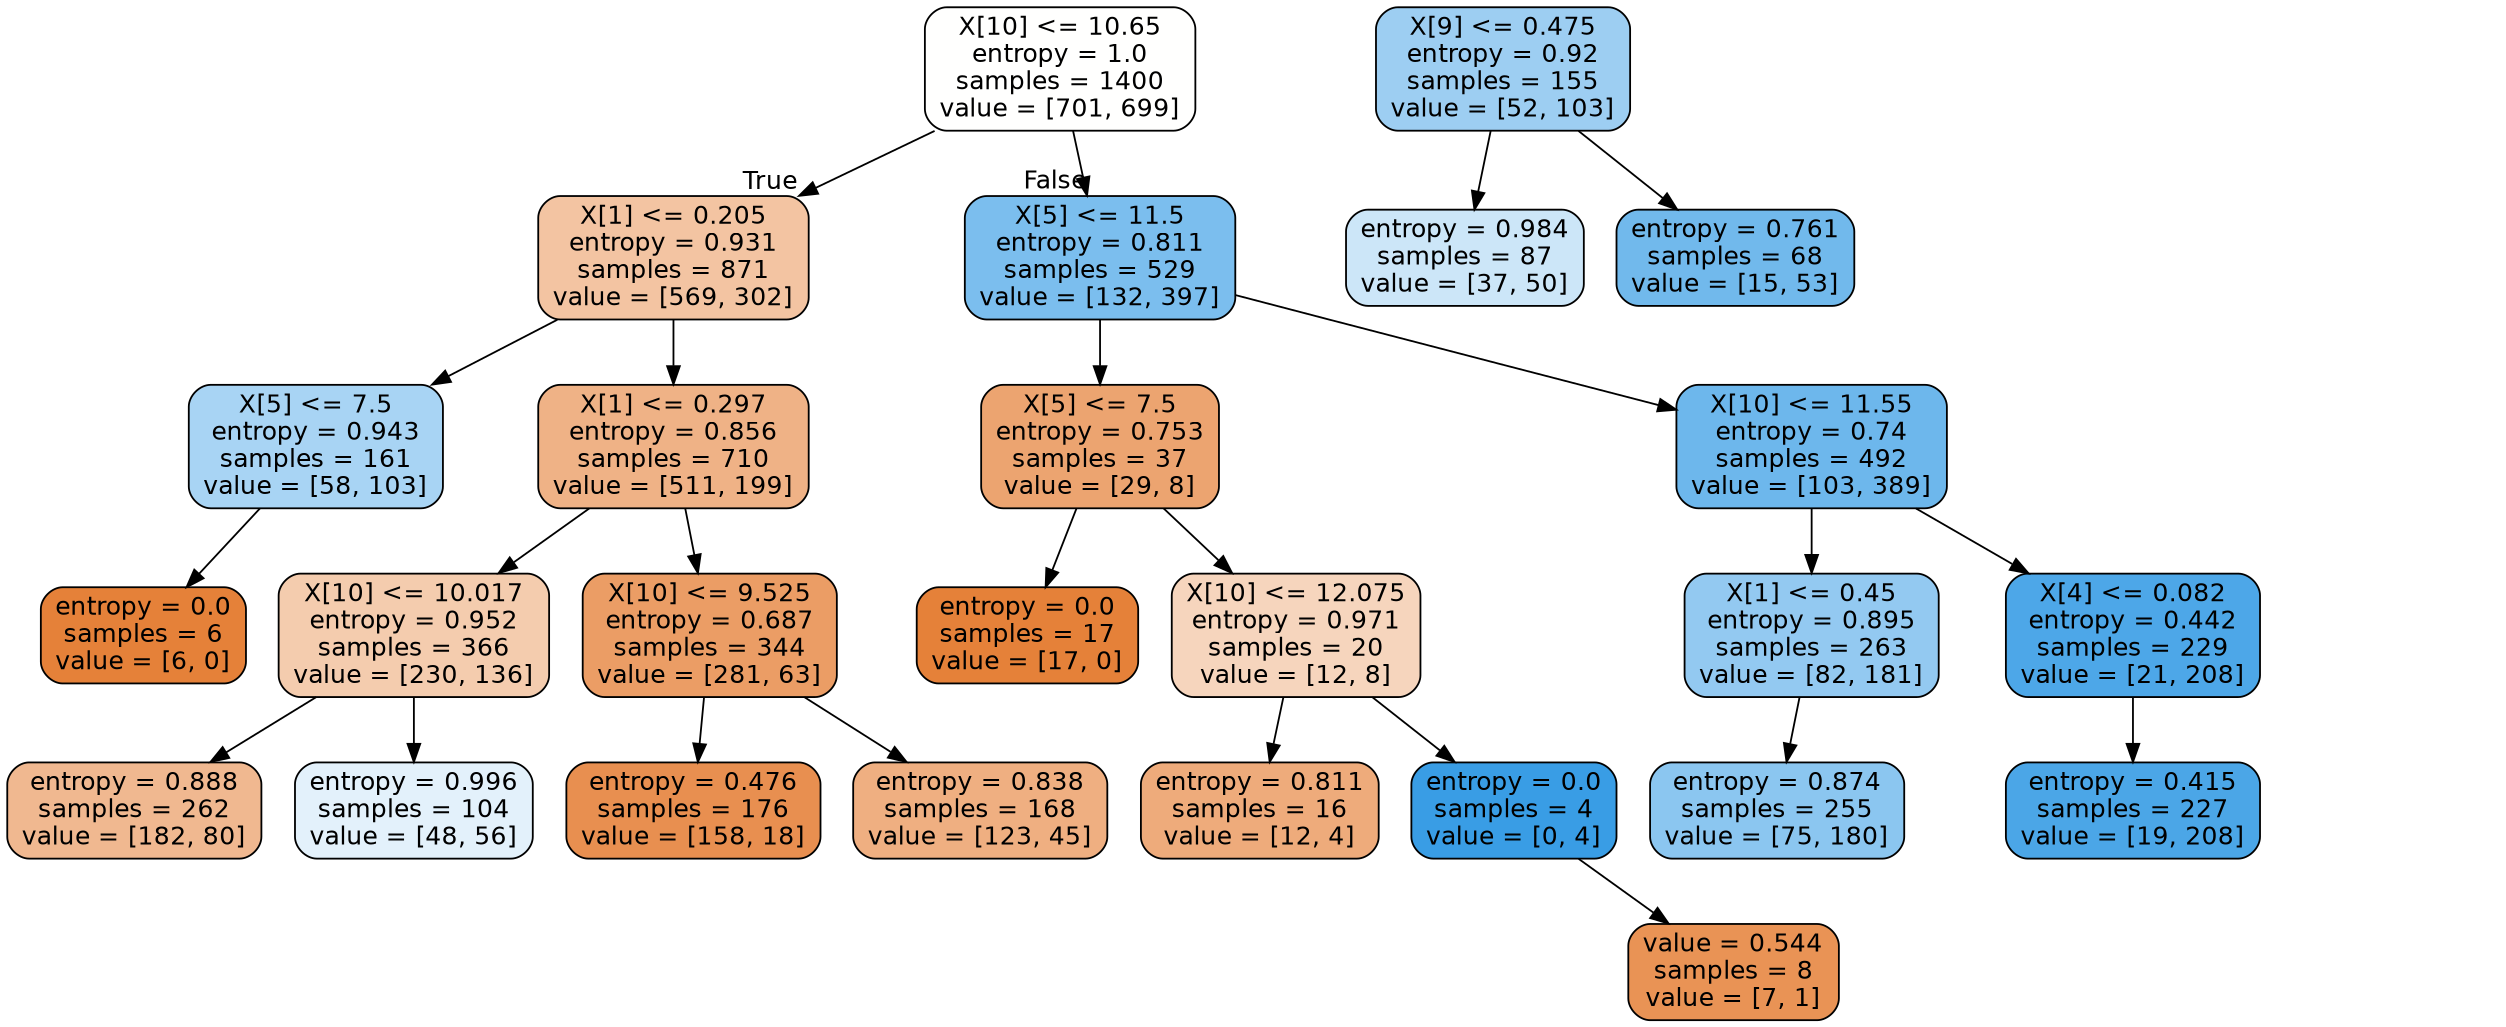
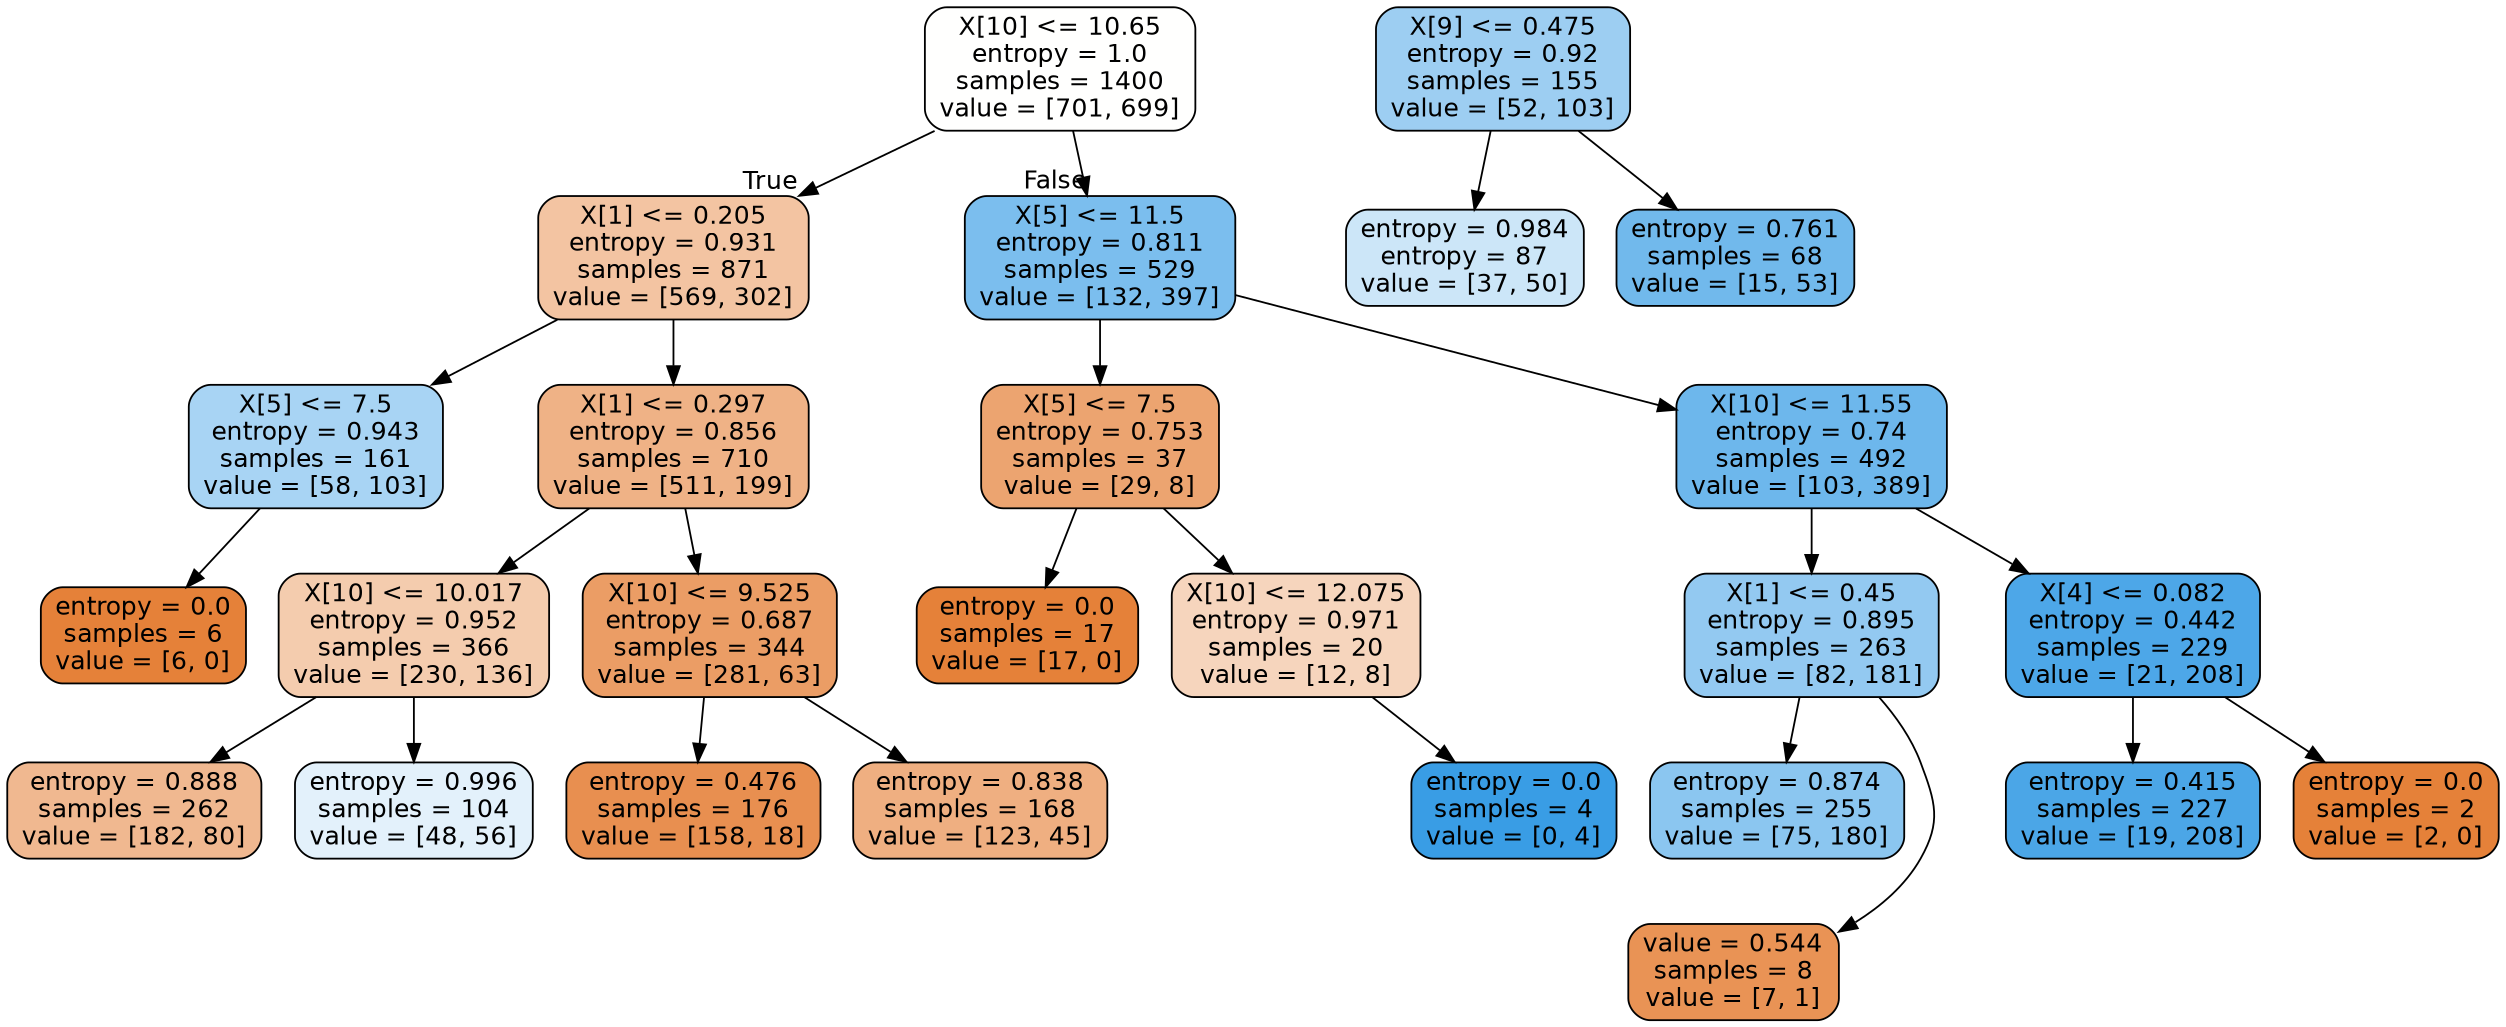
node "entropy = 0.984 samples = 87 value = [37, 50]": label "entropy = 0.984 samples = 87 value = [37, 50]" -> "entropy = 0.984 entropy = 87 value = [37, 50]"
node "entropy = 0.811 samples = 16 value = [12, 4]": removed
node "entropy = 0.0 samples = 2 value = [2, 0]": added
edge "entropy = 0.0 samples = 4 value = [0, 4]" -> "value = 0.544 samples = 8 value = [7, 1]": now "X[1] <= 0.45 entropy = 0.895 samples = 263 value = [82, 181]" -> "value = 0.544 samples = 8 value = [7, 1]"
